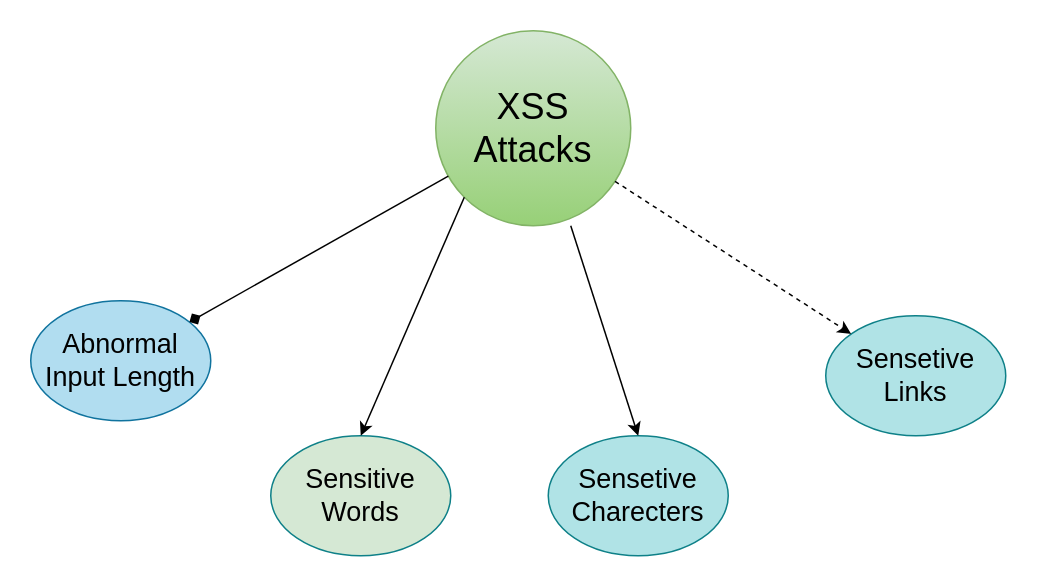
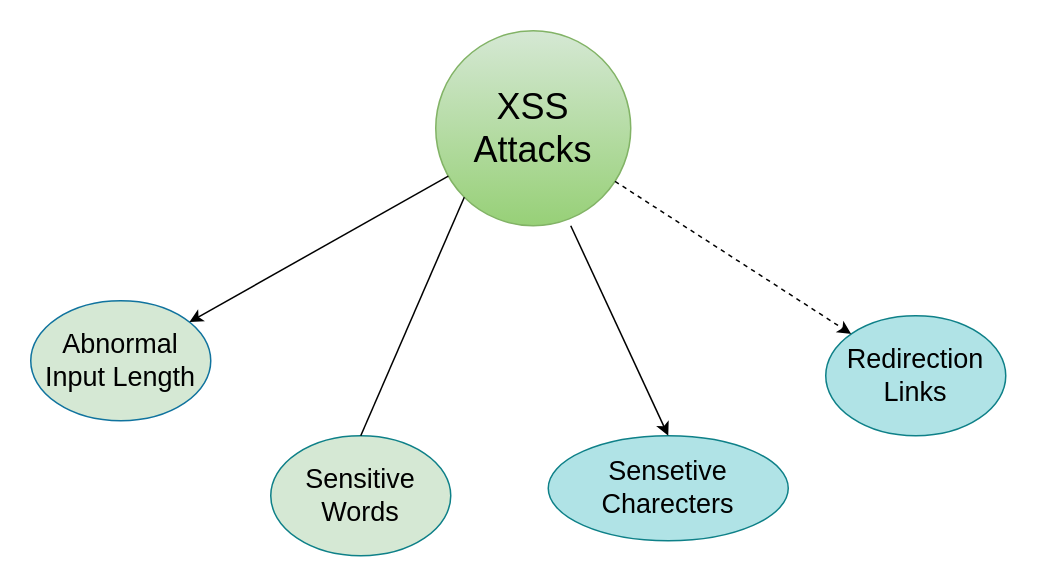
edge "XSS Attacks" -> "Abnormal Input Length": arrowhead diamond -> classic
node "Abnormal Input Length": fillcolor #b1ddf0 -> #d5e8d4
node "Sensetive Links": label "Sensetive Links" -> "Redirection Links"
edge "XSS Attacks" -> "Sensitive Words": arrowhead classic -> none
node "Sensetive Charecters": size 180x120 -> 240x105
